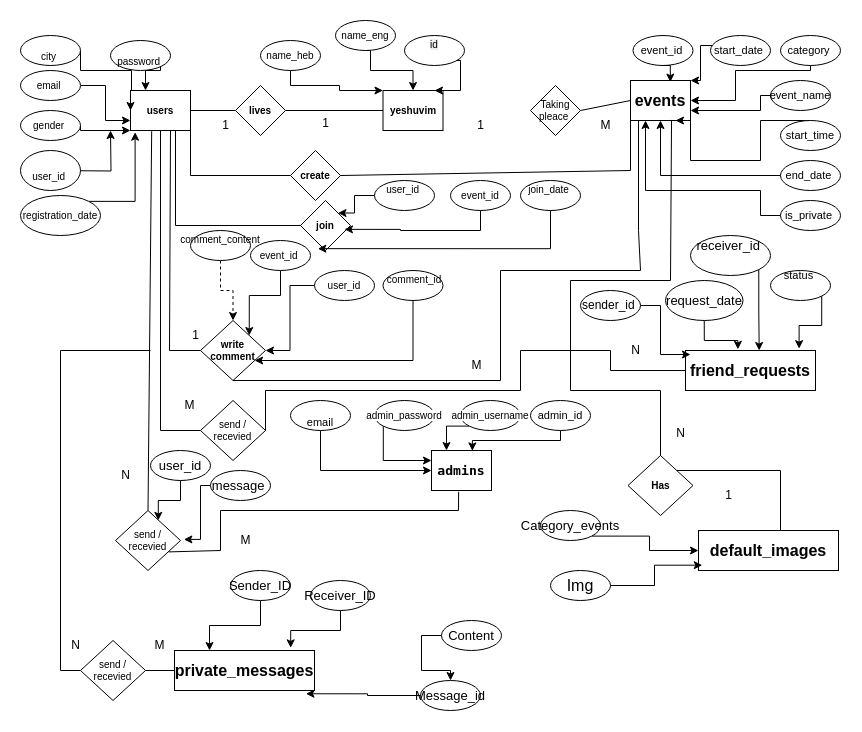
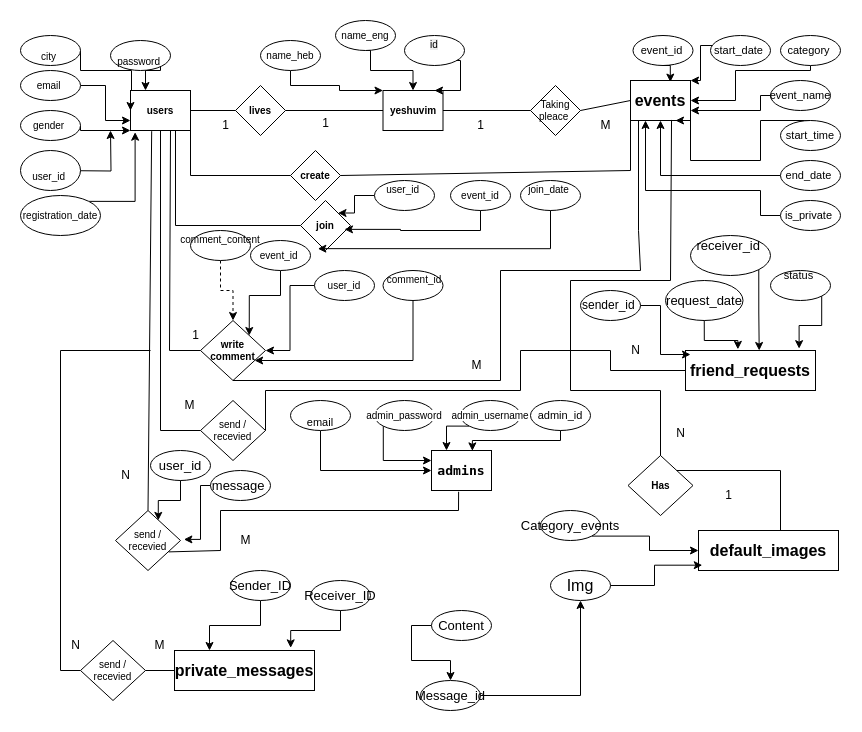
edge "yeshuvim" -- "Taking pleace": added
node "Content": moved (472, 636) -> (462, 626)
edge "Message_id" -> "private_messages": now "Message_id" -> "Img"
